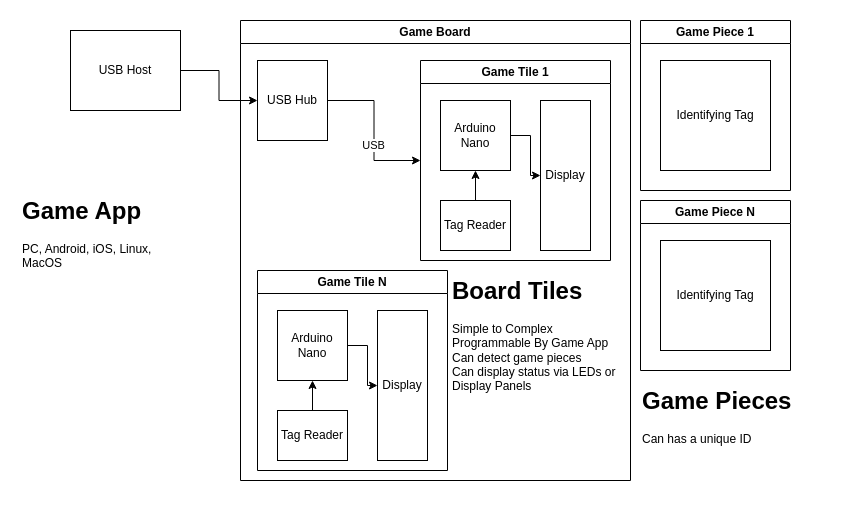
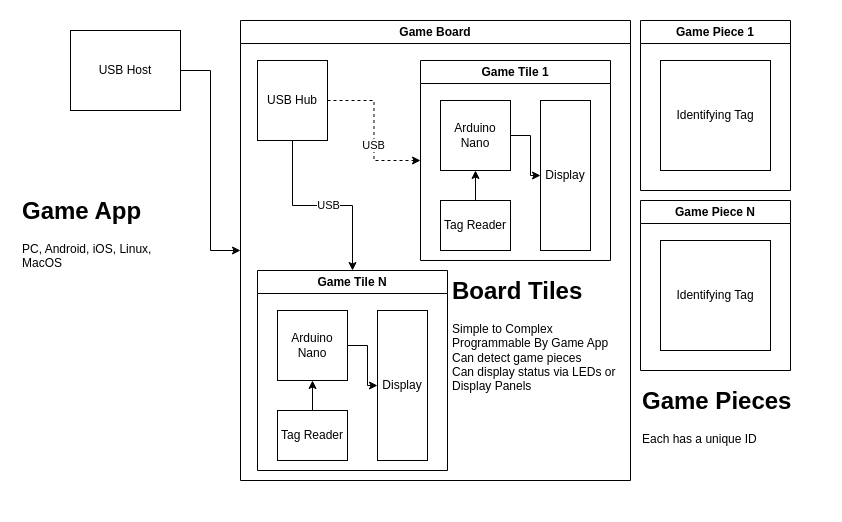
edge "USB Host" -> "USB Hub": now "USB Host" -> "Game Board"
edge "USB Hub" -> "Game Tile 1": style solid -> dashed
edge "USB Hub" -> "Game Tile N": added, label "USB"
node "Game Pieces Can has a unique ID": label "Game Pieces Can has a unique ID" -> "Game Pieces Each has a unique ID"
